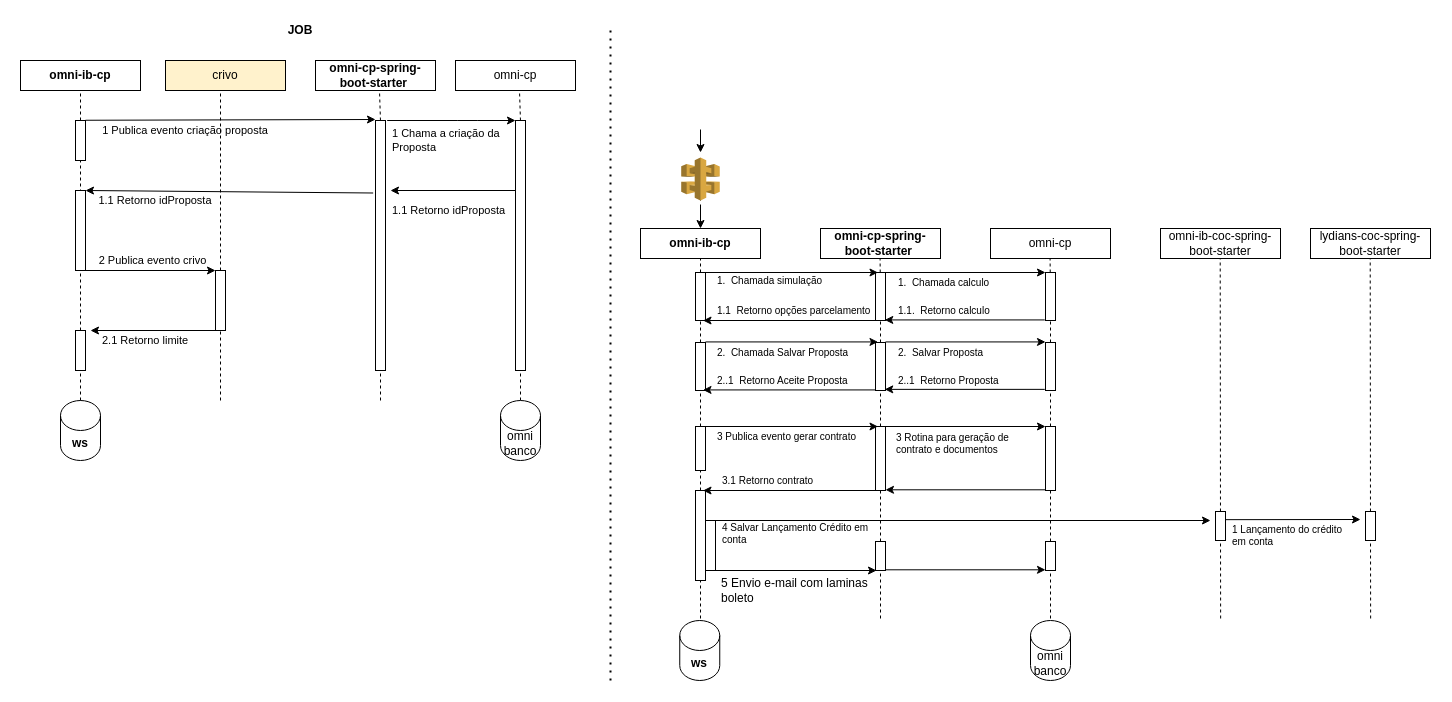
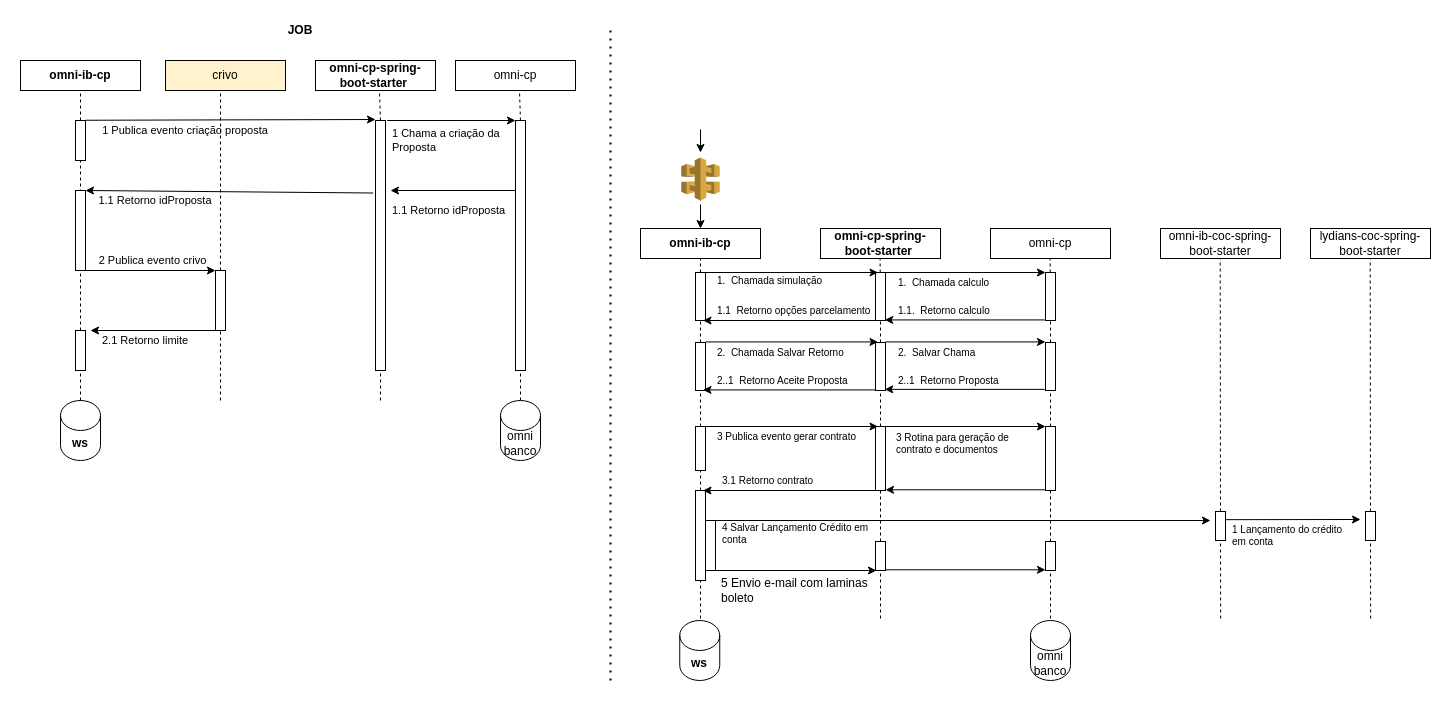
node "2. Chamada Salvar Proposta": label "2. Chamada Salvar Proposta" -> "2. Chamada Salvar Retorno"
node "2. Salvar Proposta": label "2. Salvar Proposta" -> "2. Salvar Chama"
